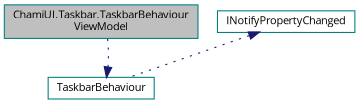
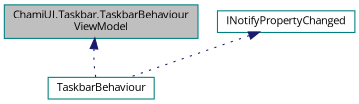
edge "ChamiUI.Taskbar.TaskbarBehaviour ViewModel" -> "TaskbarBehaviour": reversed
